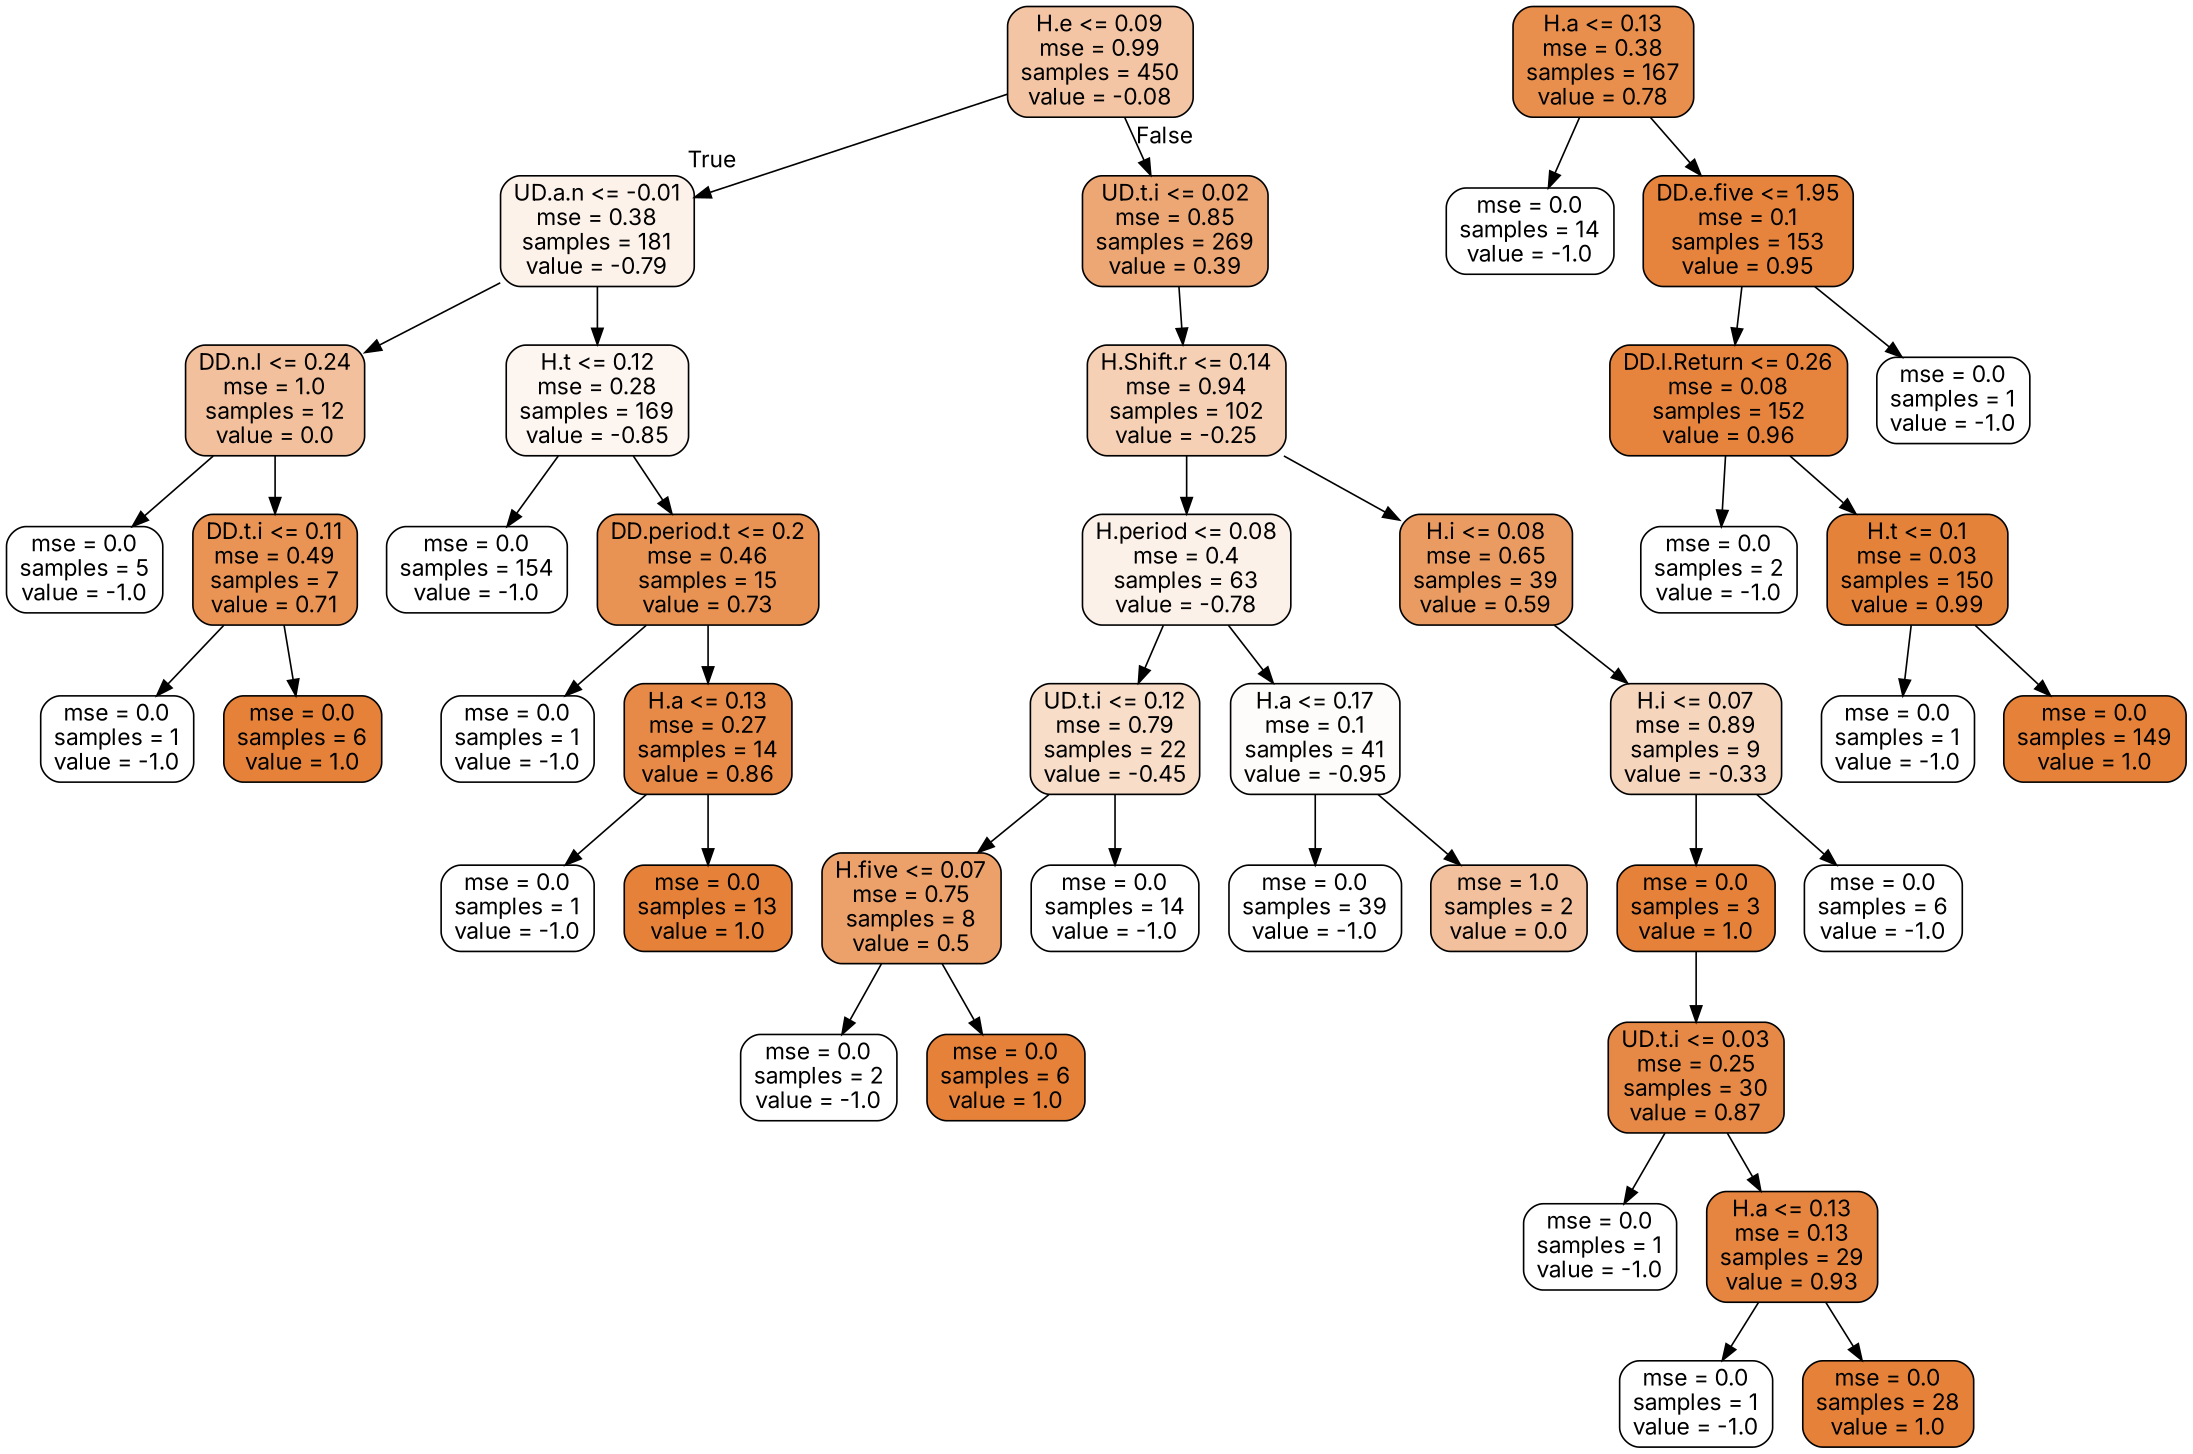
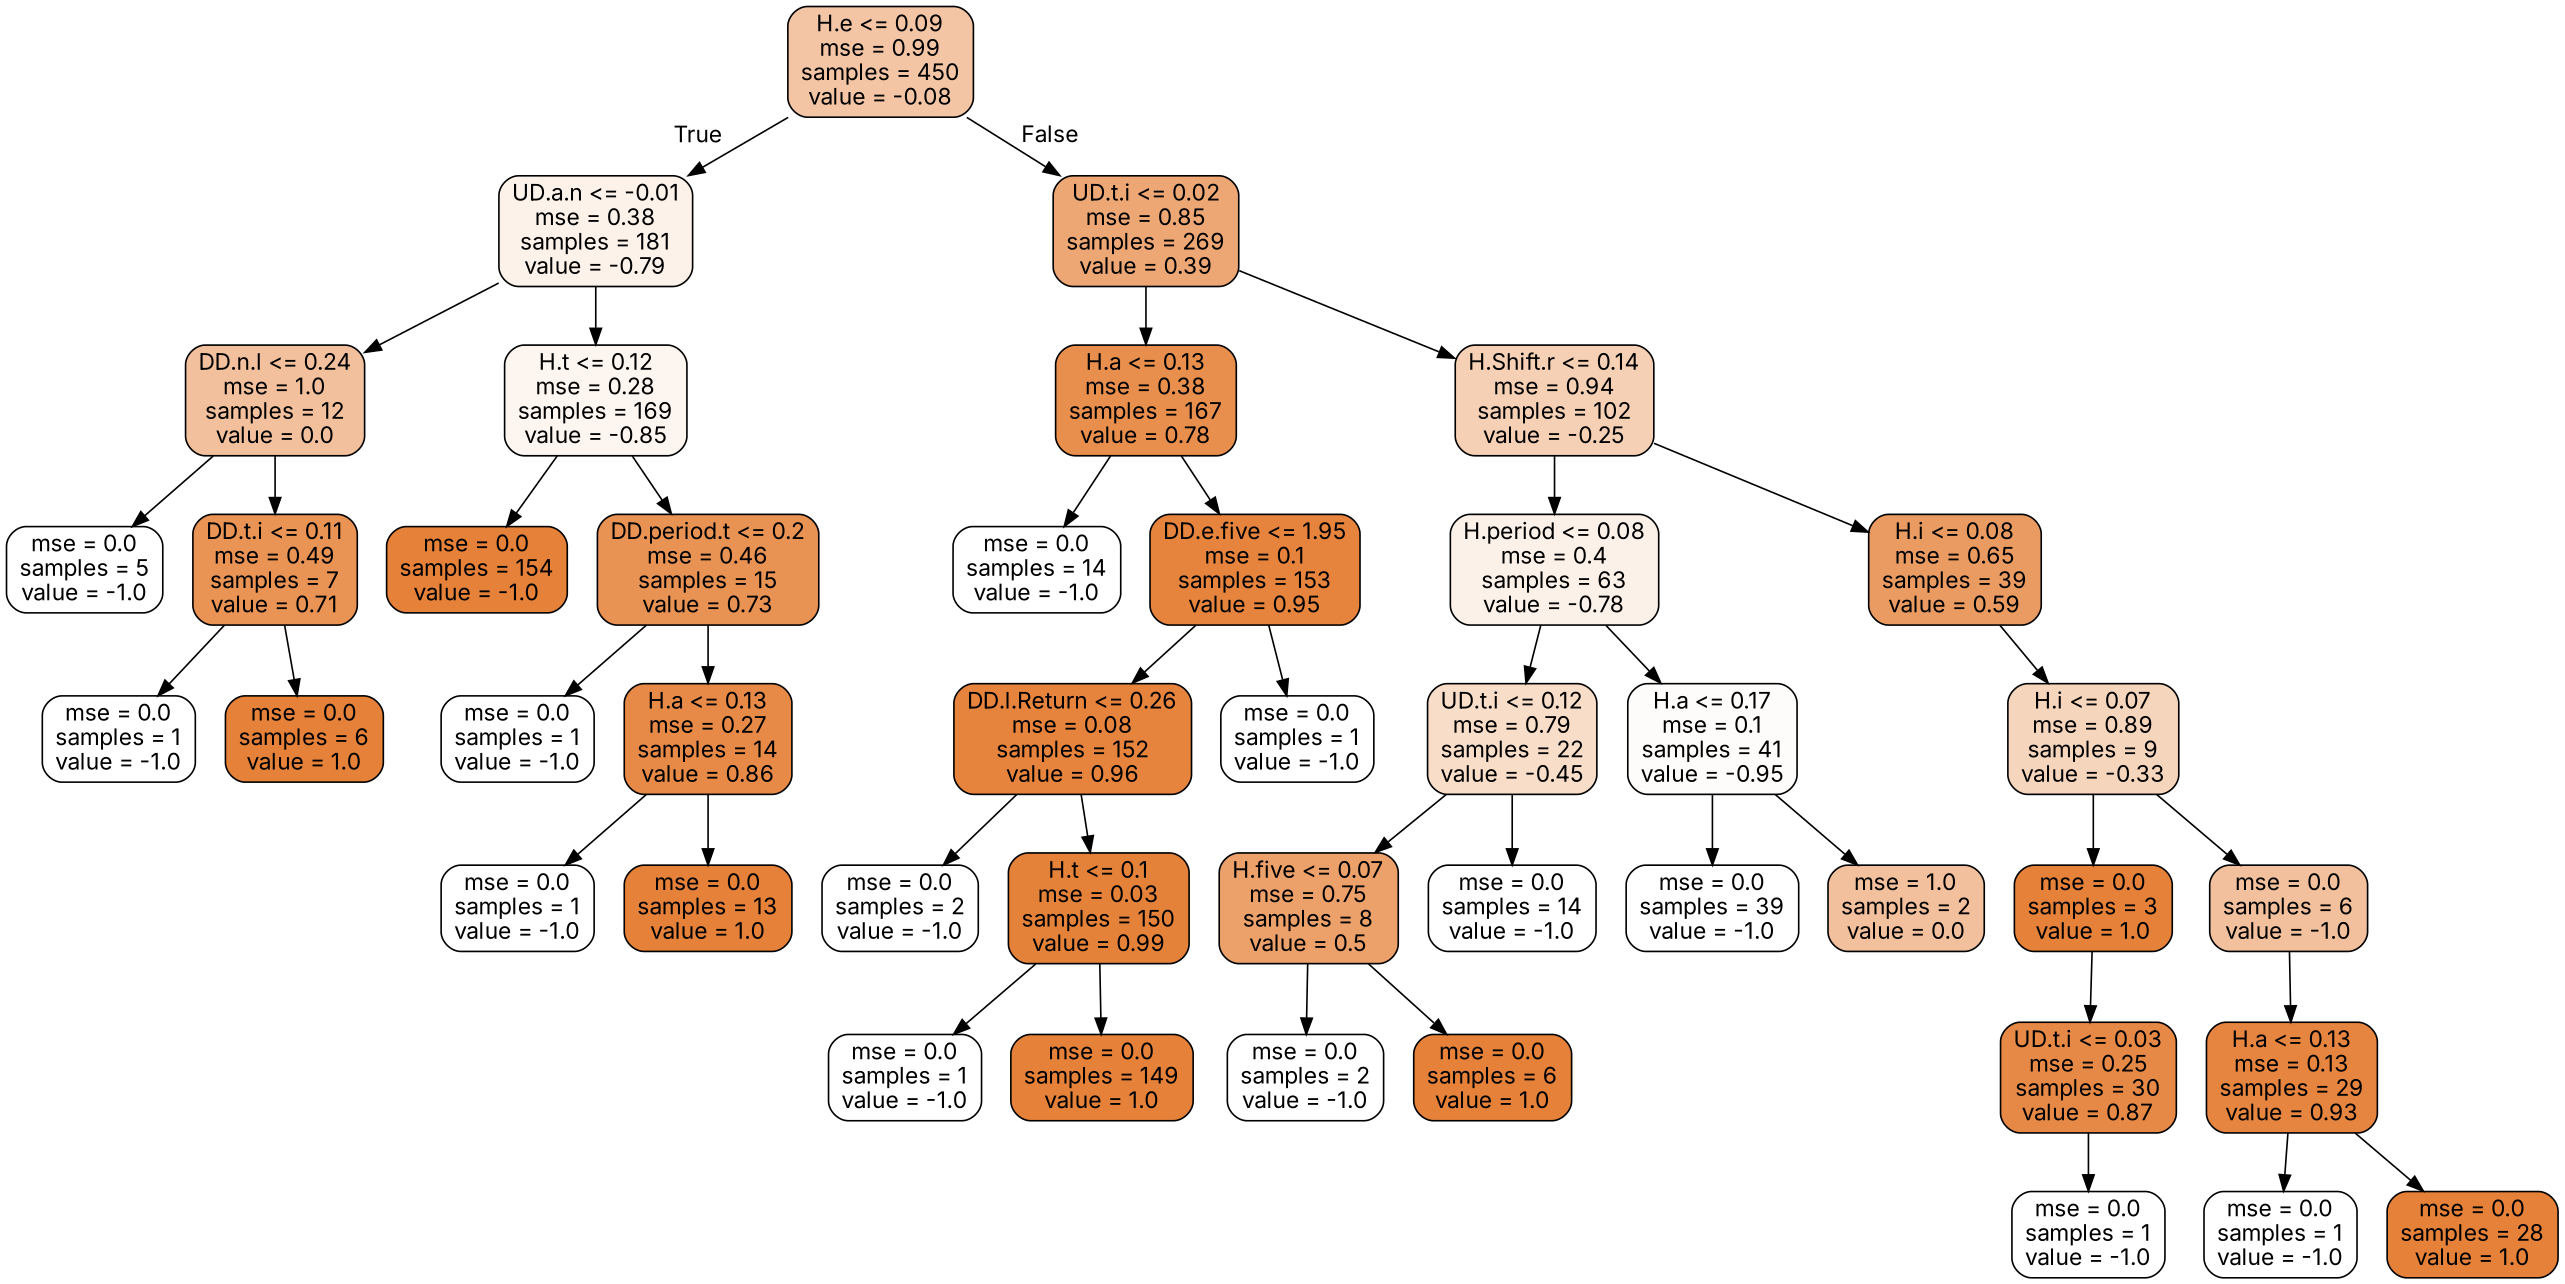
edge "UD.t.i <= 0.02 mse = 0.85 samples = 269 value = 0.39" -> "H.a <= 0.13 mse = 0.38 samples = 167 value = 0.78": added
node "mse = 0.0 samples = 154 value = -1.0": fillcolor #ffffff -> #e58139
node "mse = 0.0 samples = 6 value = -1.0": fillcolor #ffffff -> #f2c09c
edge "UD.t.i <= 0.03 mse = 0.25 samples = 30 value = 0.87" -> "H.a <= 0.13 mse = 0.13 samples = 29 value = 0.93": now "mse = 0.0 samples = 6 value = -1.0" -> "H.a <= 0.13 mse = 0.13 samples = 29 value = 0.93"
